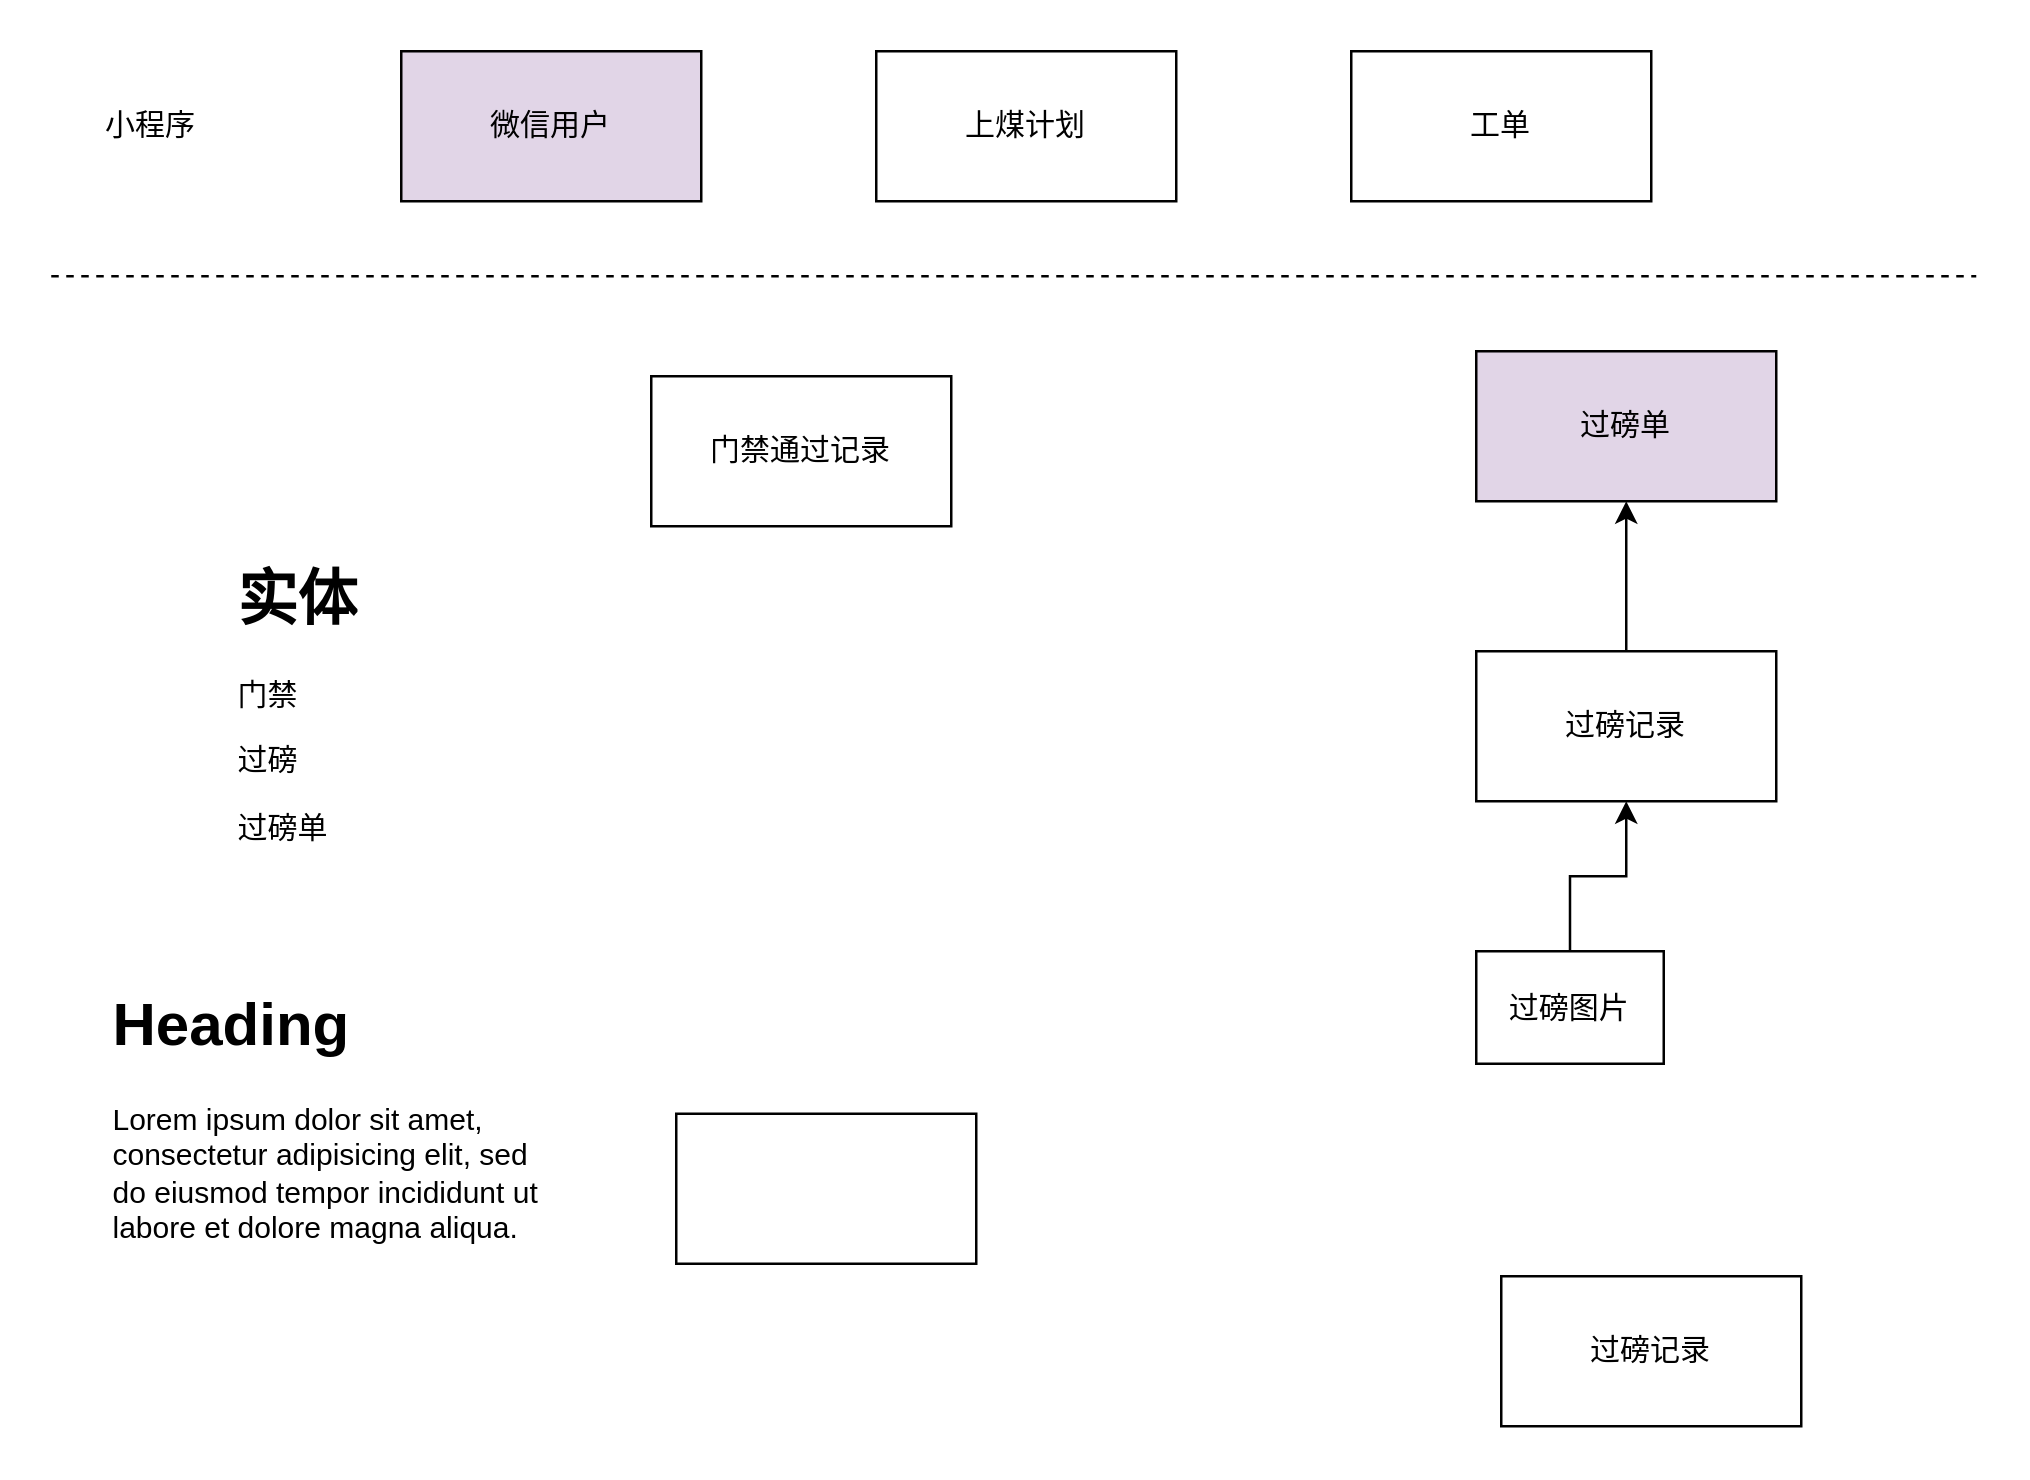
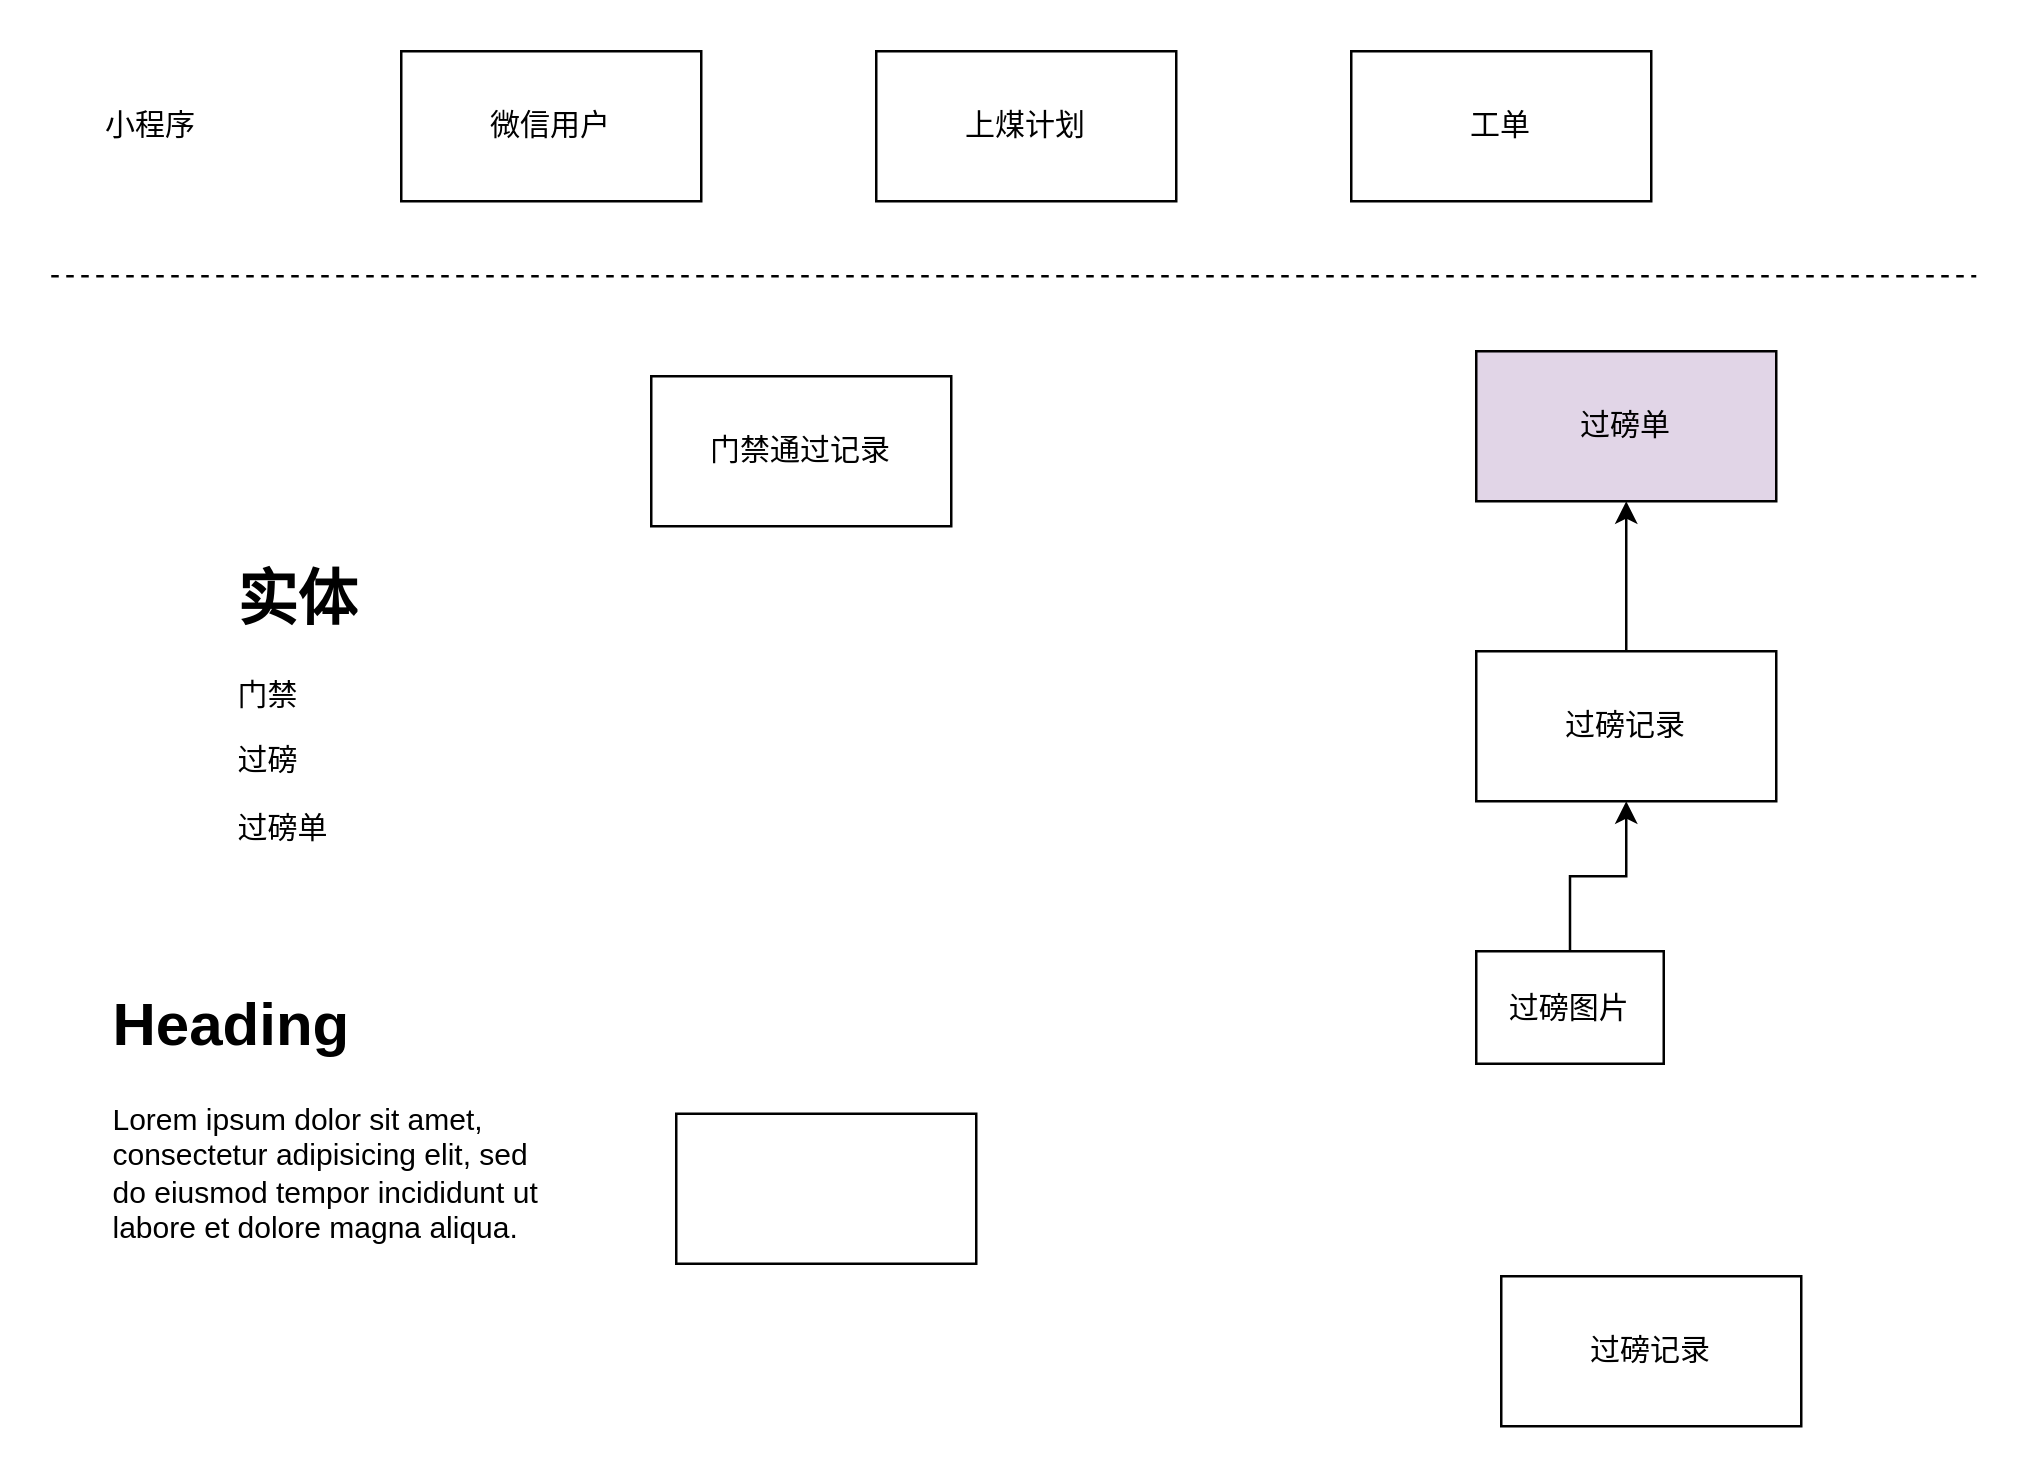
node "微信用户": fillcolor #e1d5e7 -> #ffffff
